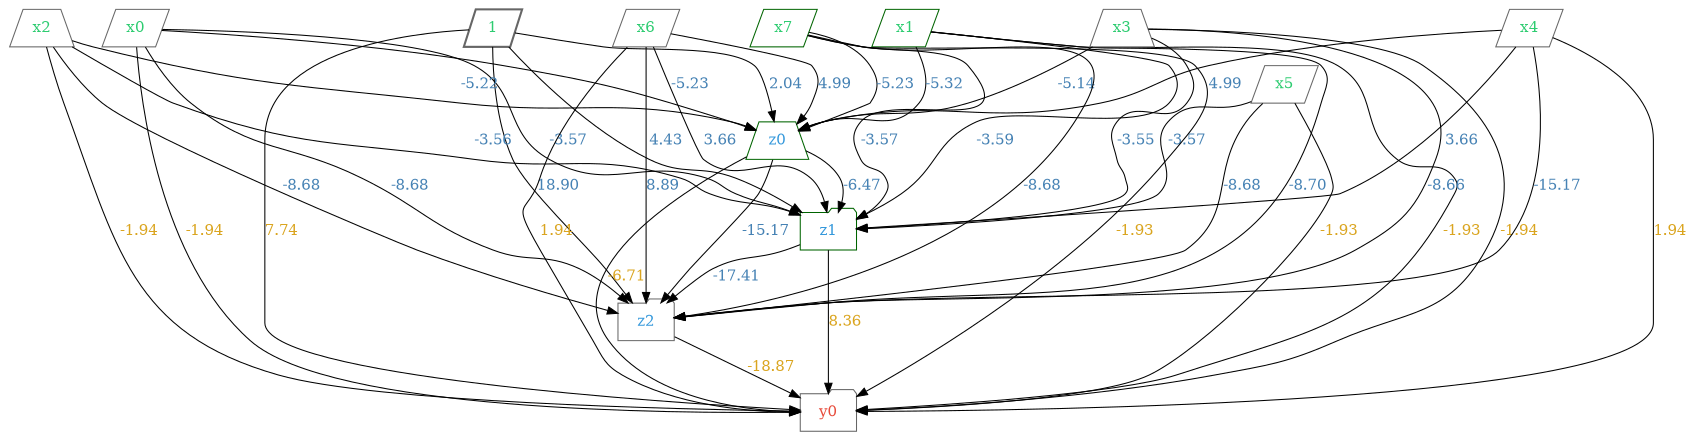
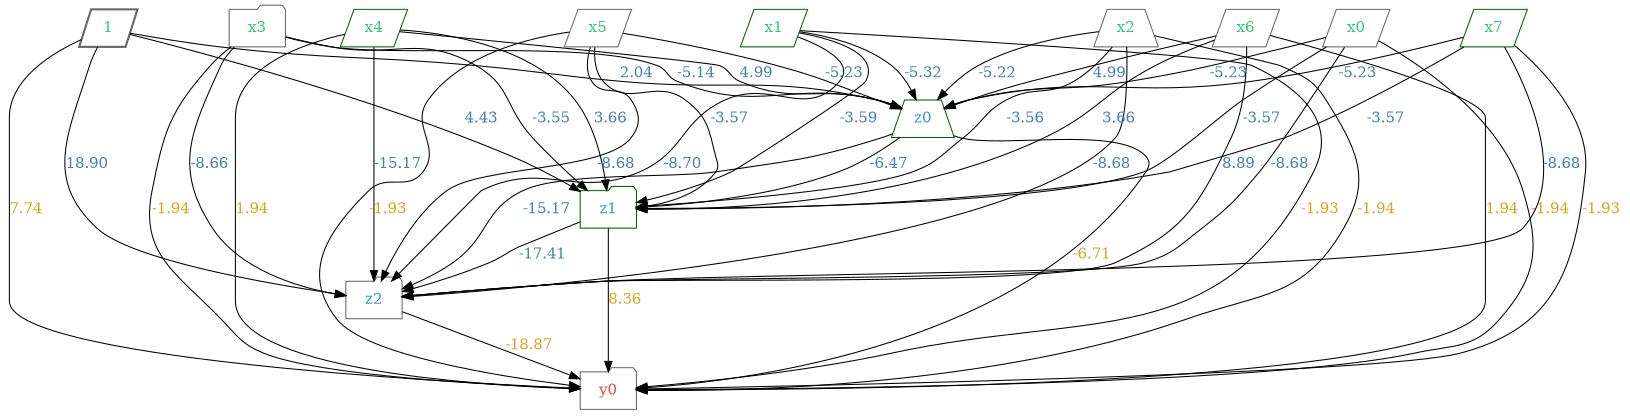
node "x3": shape trapezium -> folder
node "x4": color gray40 -> darkgreen
edge "x5" -> "z0": added, label "-5.23"
